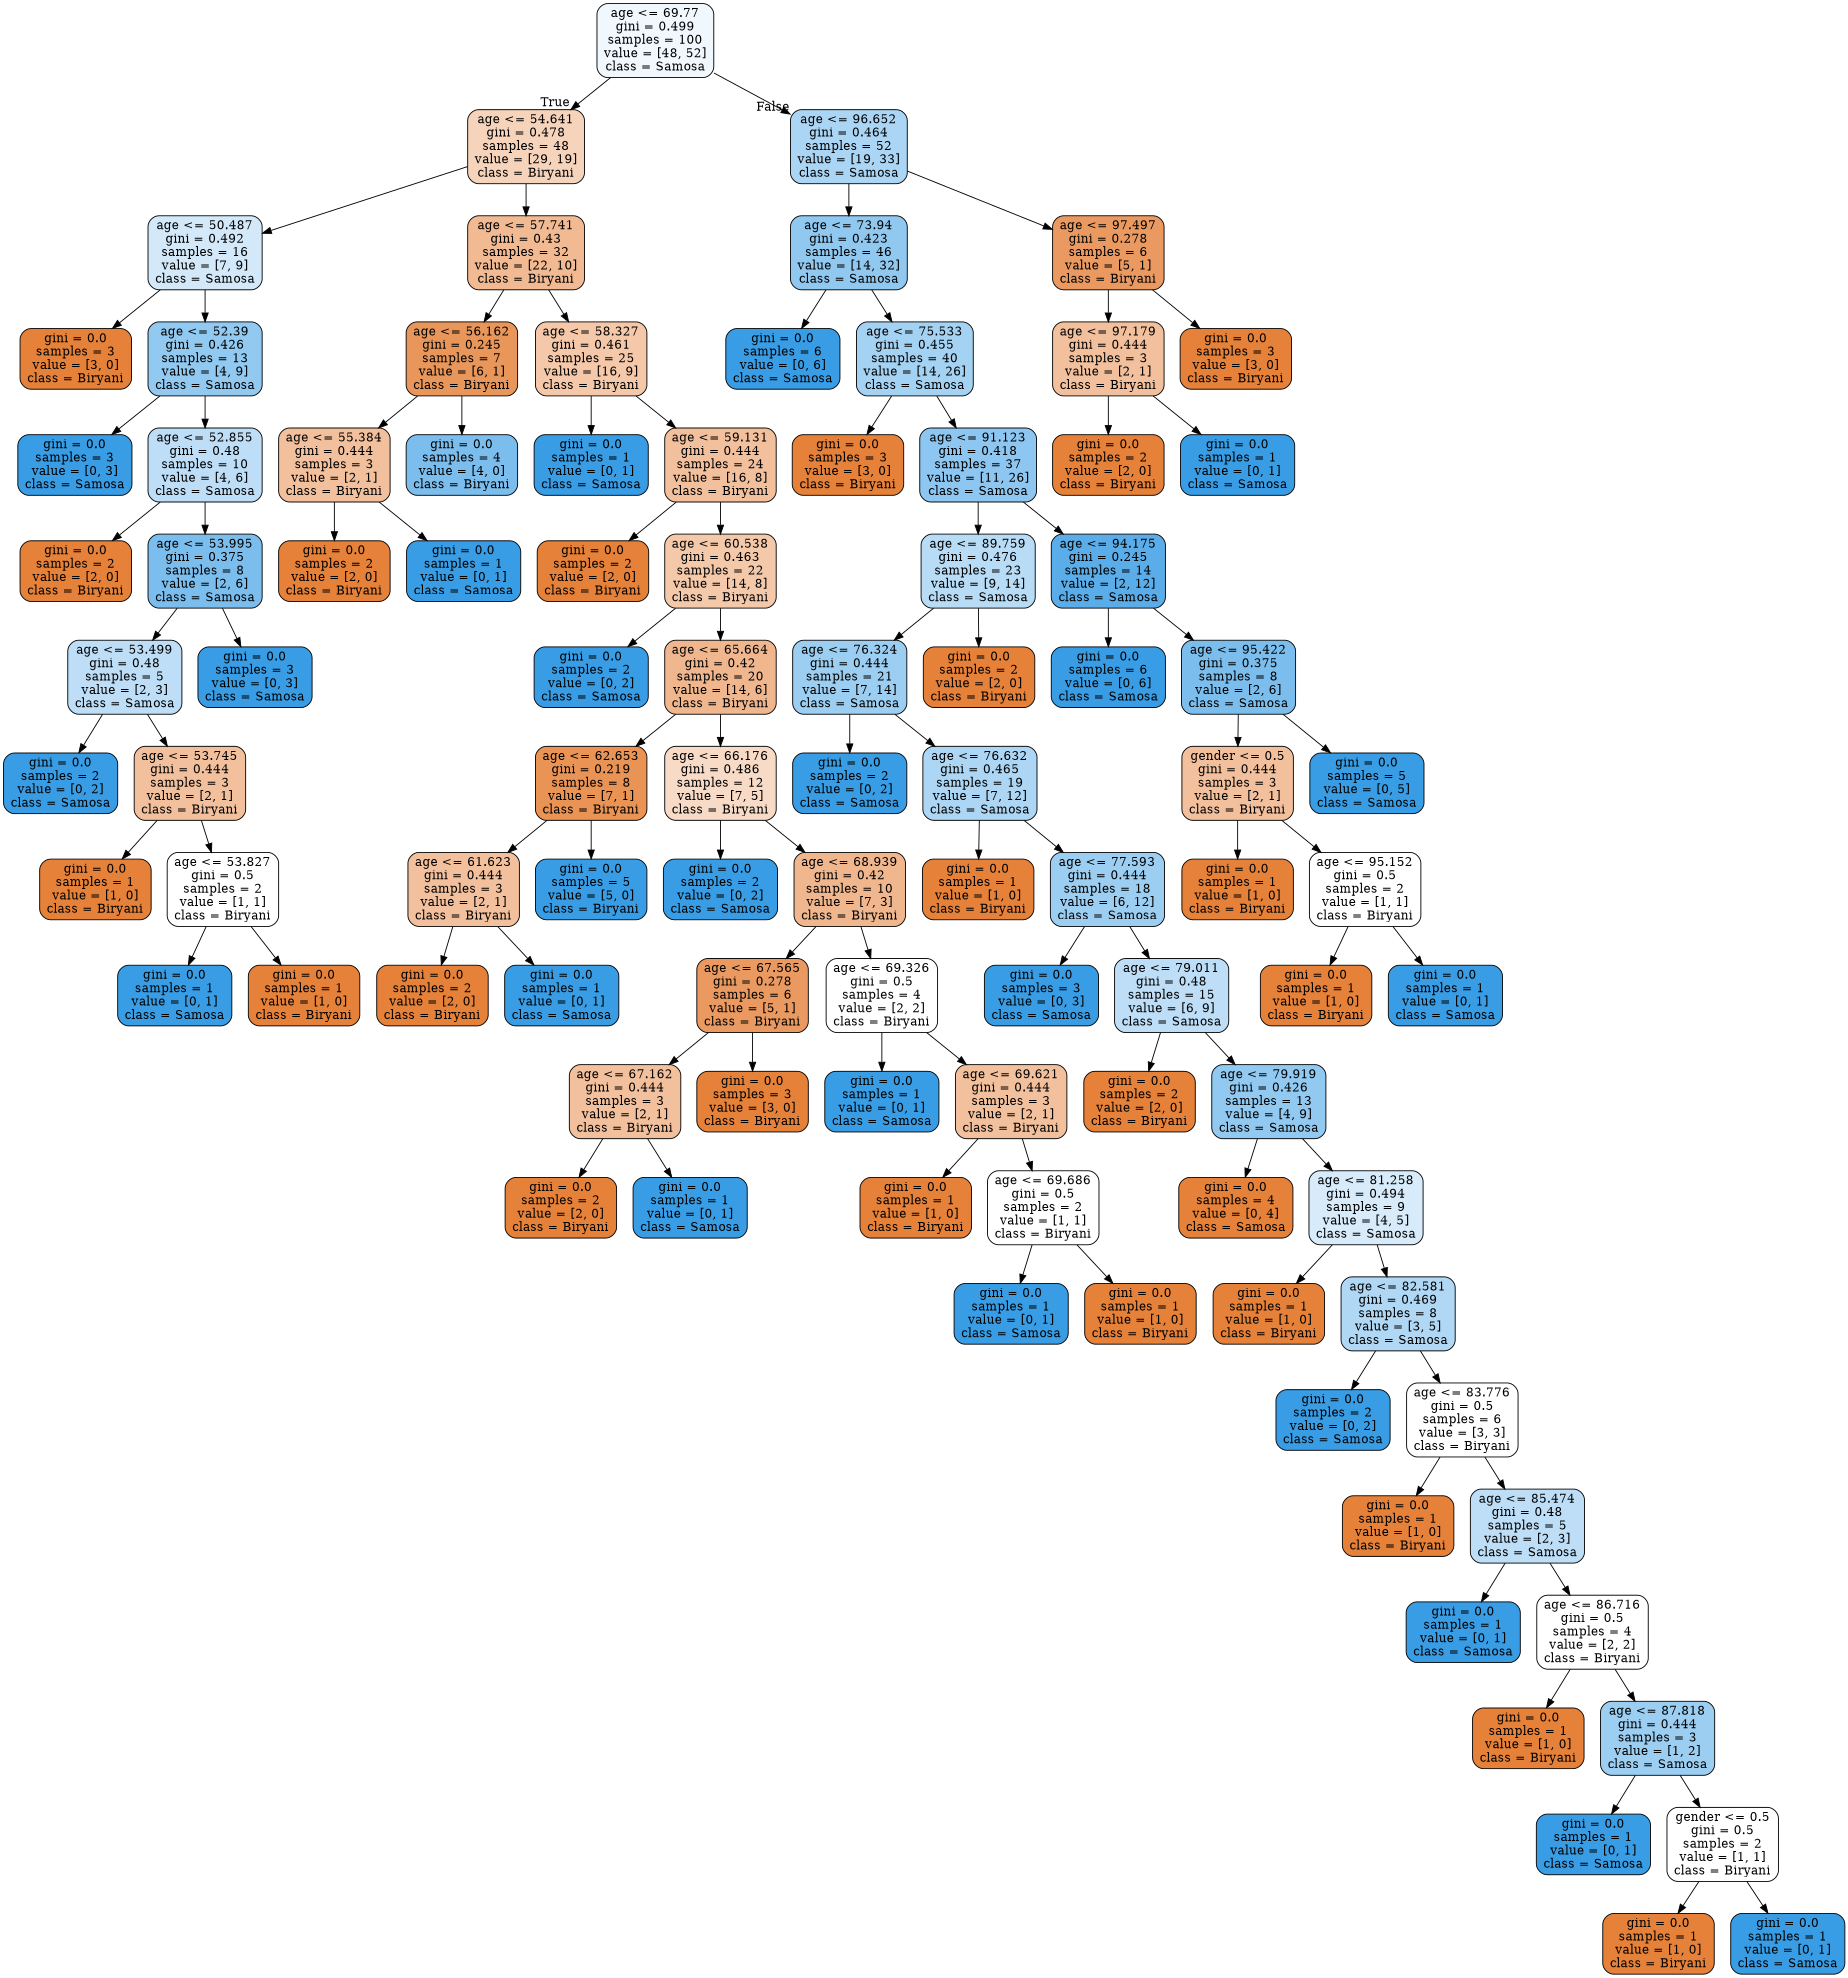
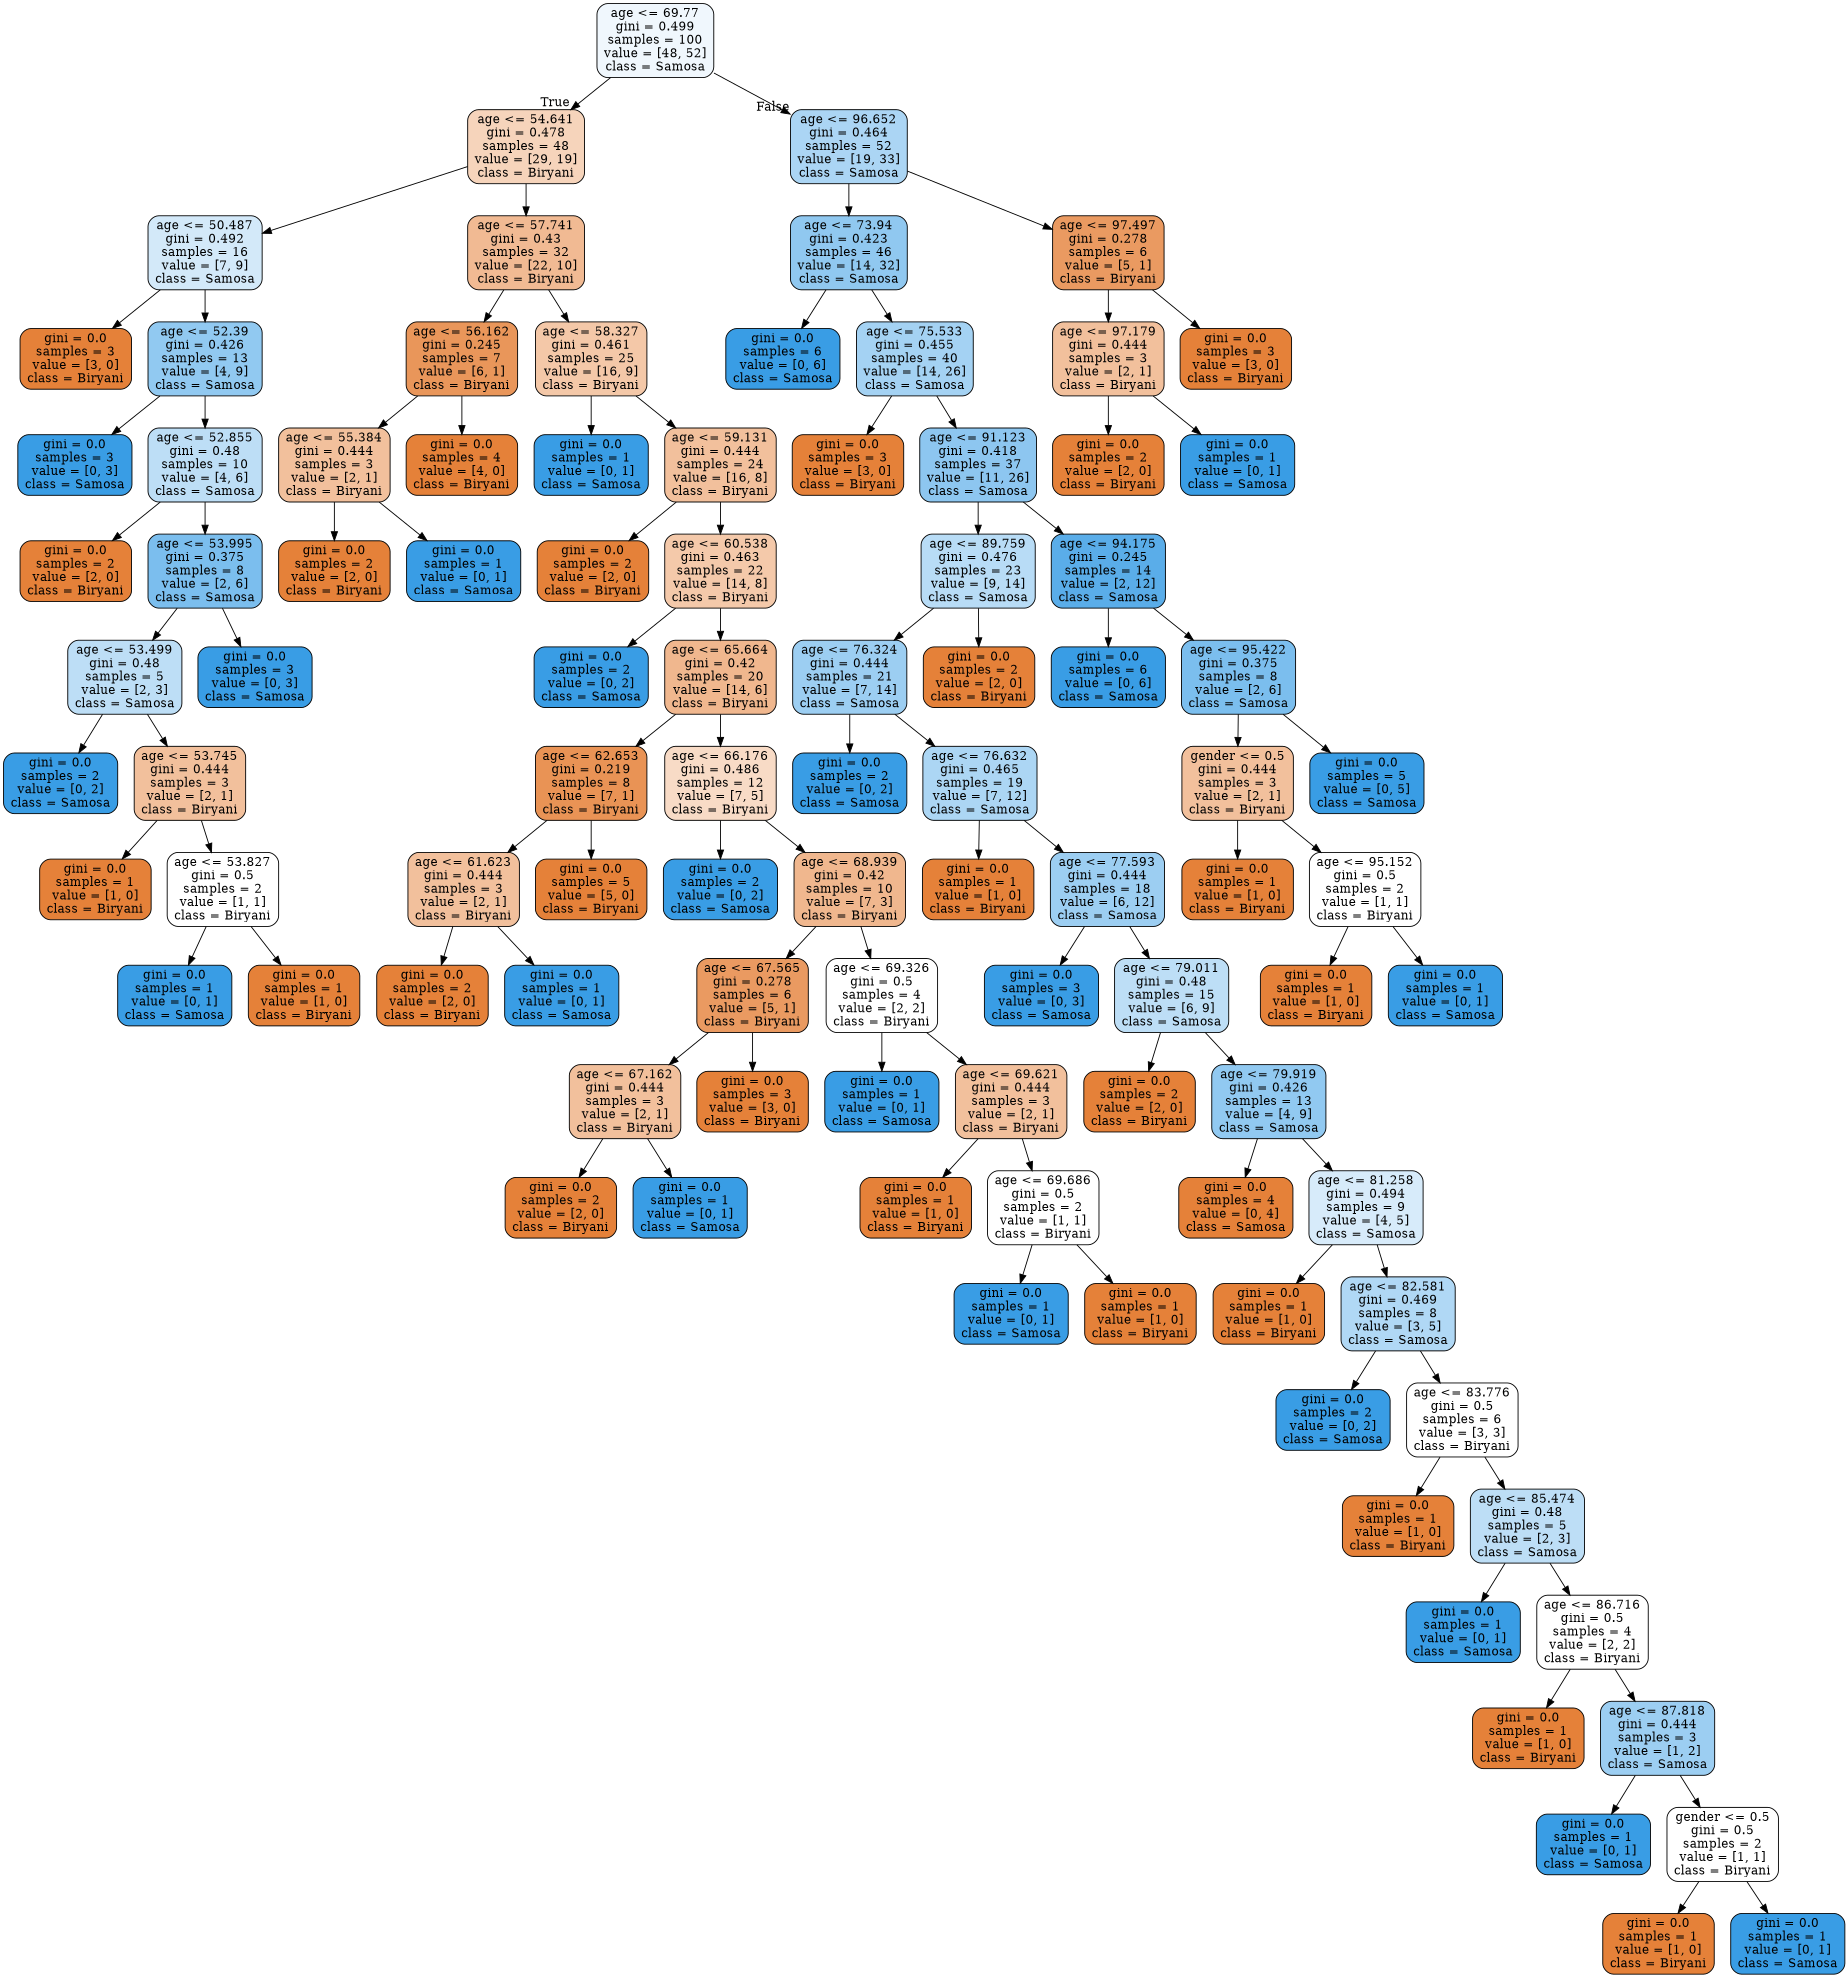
node "gini = 0.0 samples = 4 value = [4, 0] class = Biryani": fillcolor #7bbeee -> #e58139
node "gini = 0.0 samples = 5 value = [5, 0] class = Biryani": fillcolor #399de5 -> #e58139
